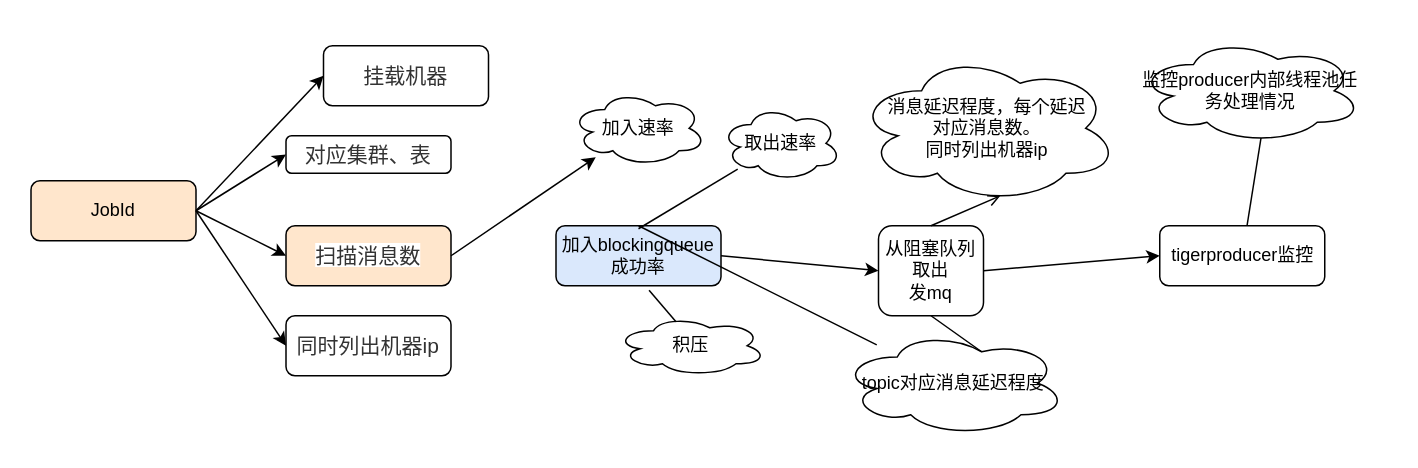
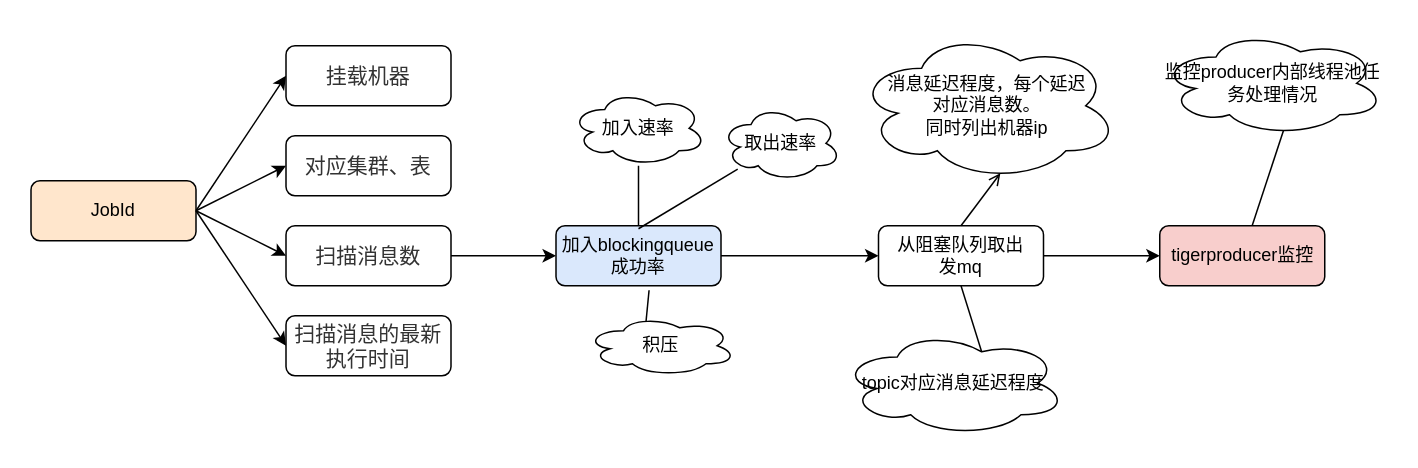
node "挂载机器": moved (406, 76) -> (368, 76)
node "监控producer内部线程池任务处理情况": moved (1250, 91) -> (1272, 83)
node "消息延迟程度，每个延迟 对应消息数。 同时列出机器ip": moved (987, 128) -> (987, 106)
node "对应集群、表": size 165x38 -> 165x60
edge "扫描消息数" -> "加入速率": now "扫描消息数" -> "加入blockingqueue成功率"
node "扫描消息数": fillcolor #ffe6cc -> #ffffff
node "tigerproducer监控": fillcolor #ffffff -> #f8cecc
node "从阻塞队列取出 发mq": size 105x90 -> 165x60
edge "加入blockingqueue成功率" -- "topic对应消息延迟程度": now "加入blockingqueue成功率" -- "加入速率"
node "同时列出机器ip": label "同时列出机器ip" -> "扫描消息的最新执行时间"
node "积压": moved (691, 346) -> (661, 346)
